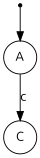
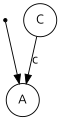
edge "A" -> "C": reversed
